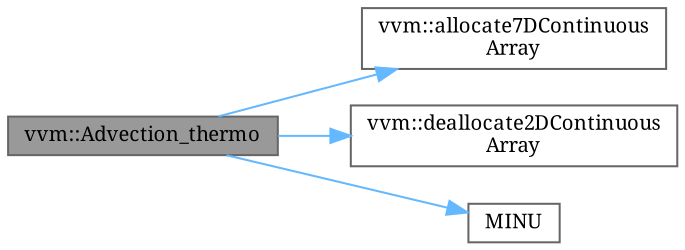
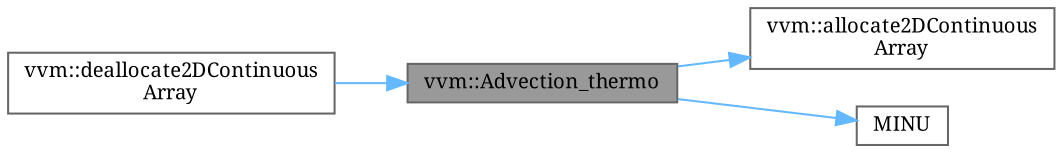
node "vvm::allocate7DContinuous Array": label "vvm::allocate7DContinuous Array" -> "vvm::allocate2DContinuous Array"
edge "vvm::Advection_thermo" -> "vvm::deallocate2DContinuous Array": reversed
